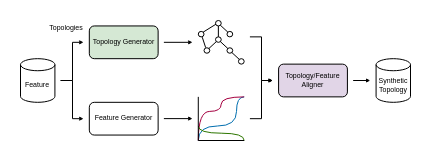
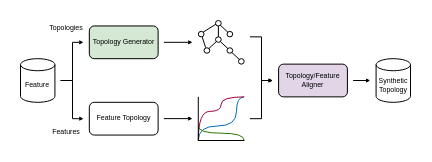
node "Feature Generator": label "Feature Generator" -> "Feature Topology"
node "Features": added
